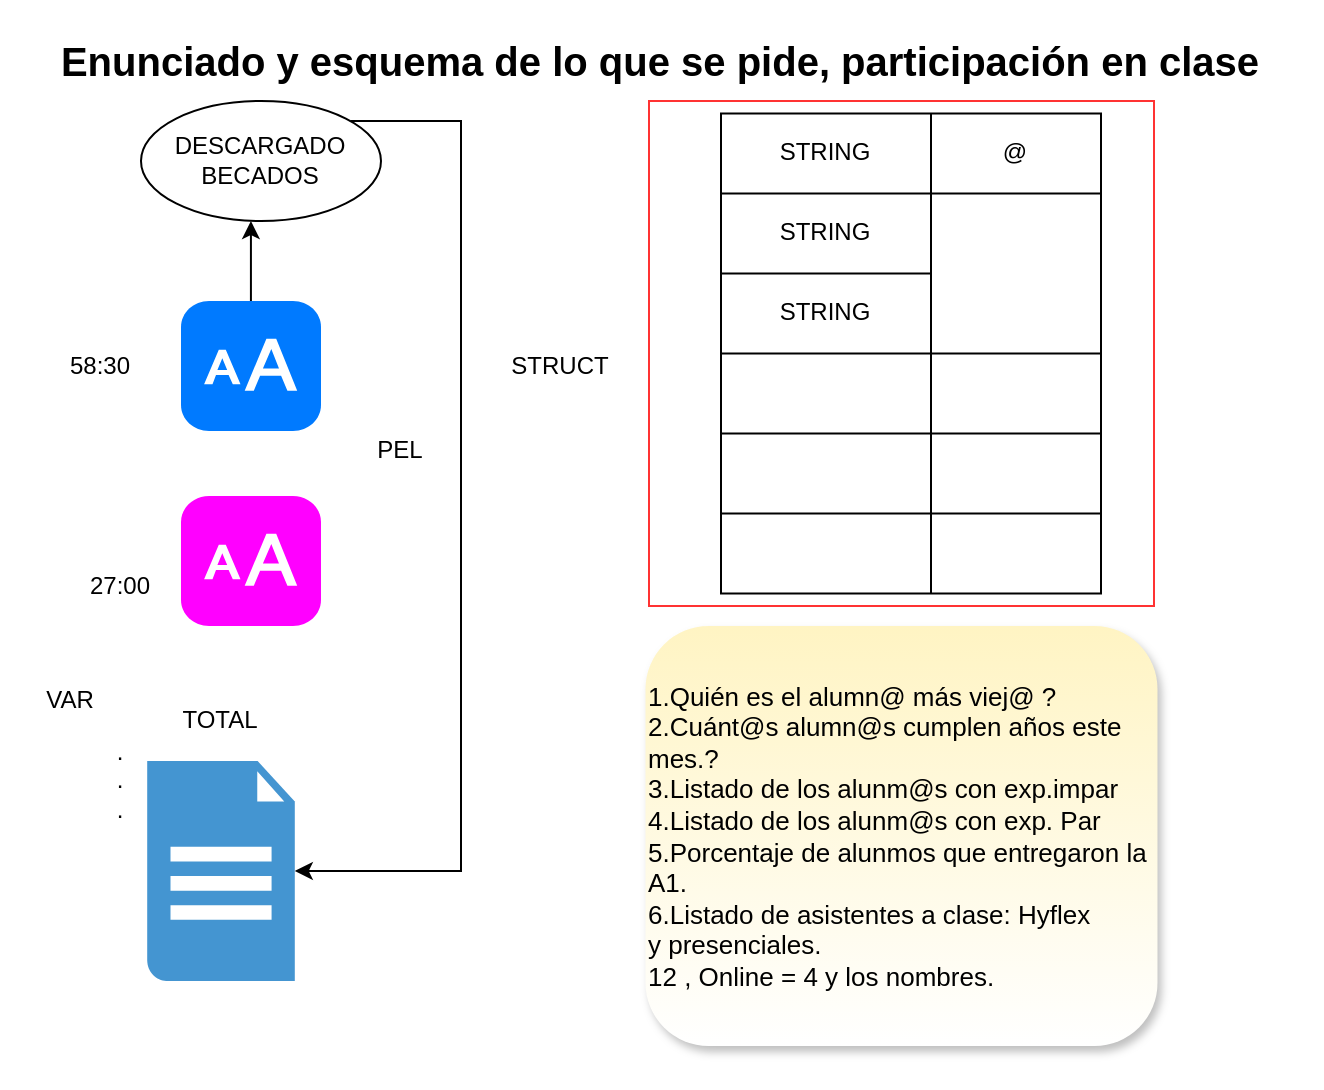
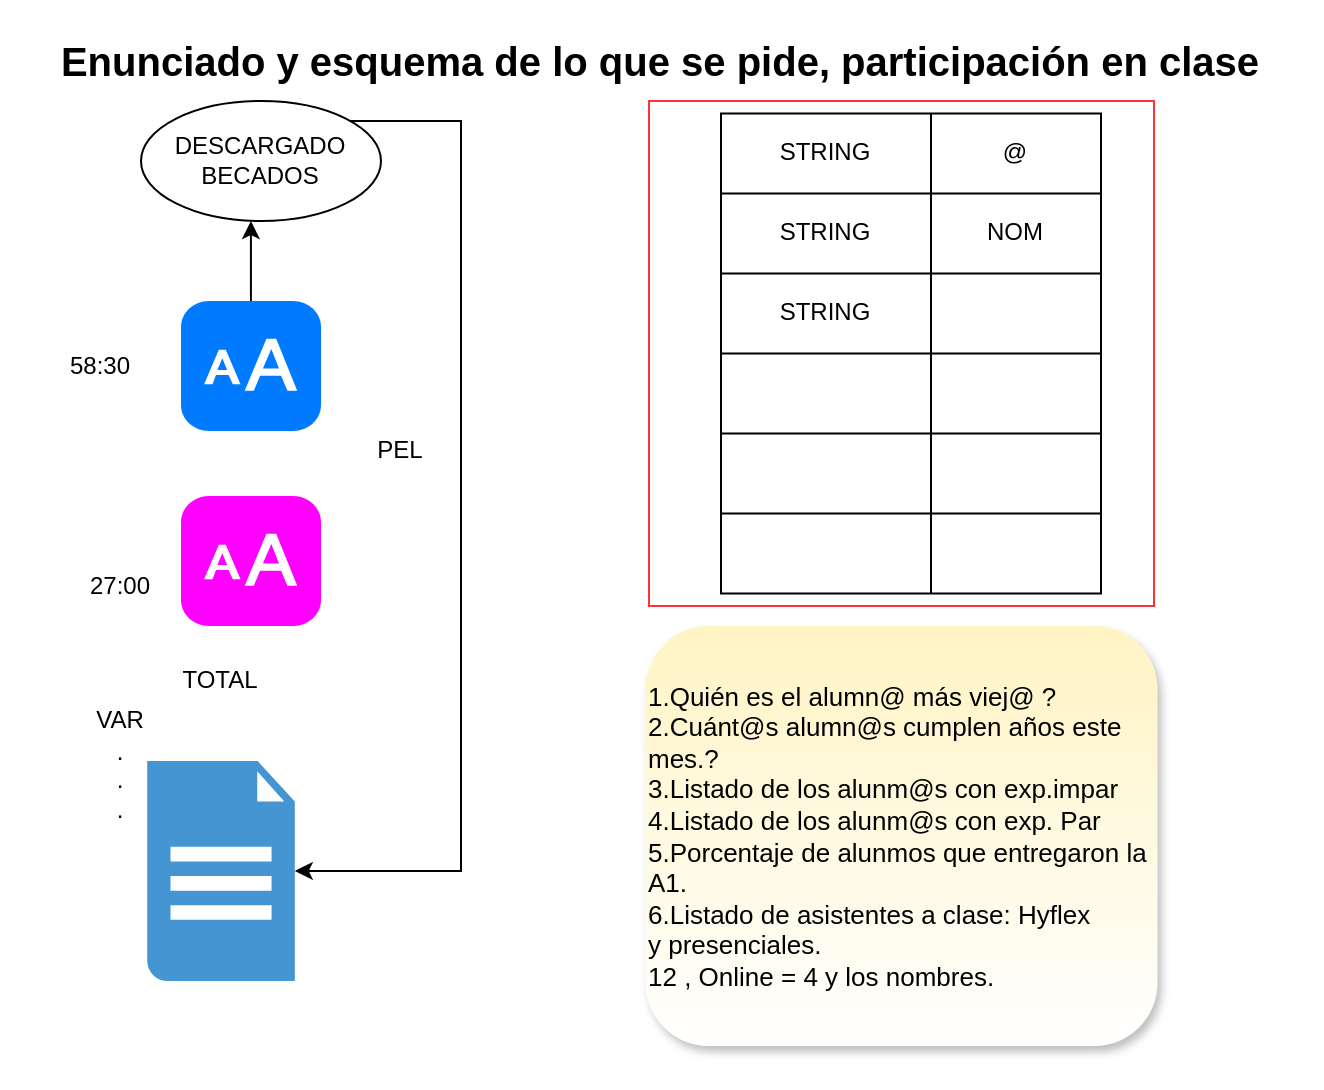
node "NOM": added
node "STRUCT": removed
node "VAR": moved (71, 701) -> (121, 721)
node "TOTAL": moved (221, 721) -> (221, 681)
